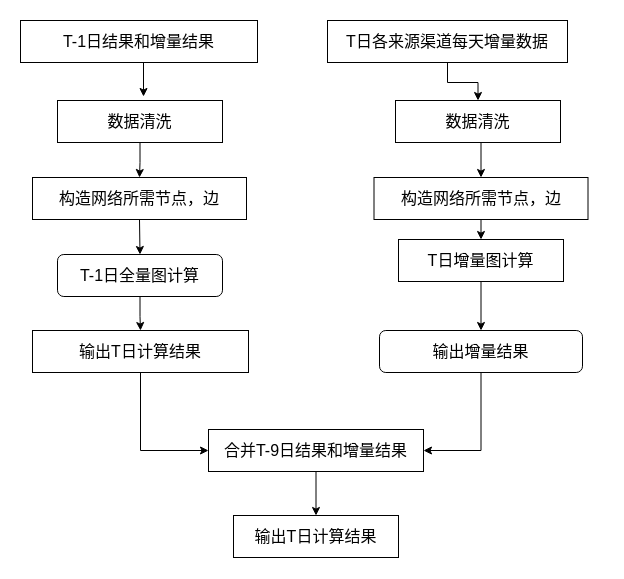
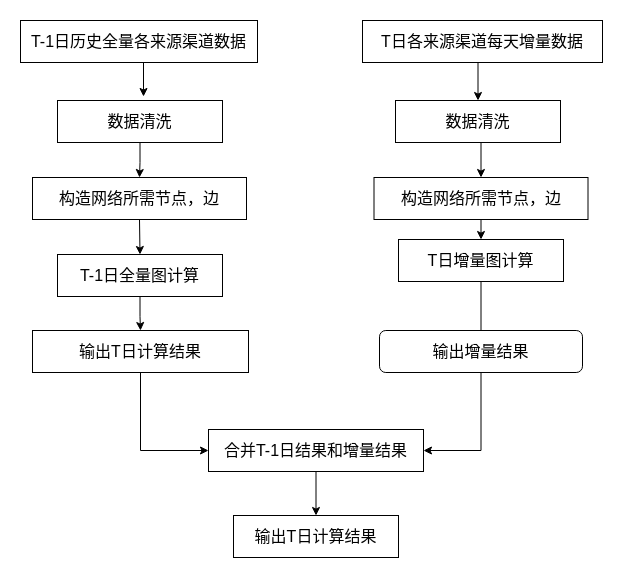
node "T-1日结果和增量结果": label "T-1日结果和增量结果" -> "T-1日历史全量各来源渠道数据"
node "T日各来源渠道每天增量数据": moved (448, 42) -> (483, 42)
node "T-1日全量图计算": shape rounded rectangle -> rectangle
edge "T日增量图计算" -> "输出增量结果": arrowhead classic -> none
node "合并T-9日结果和增量结果": label "合并T-9日结果和增量结果" -> "合并T-1日结果和增量结果"
